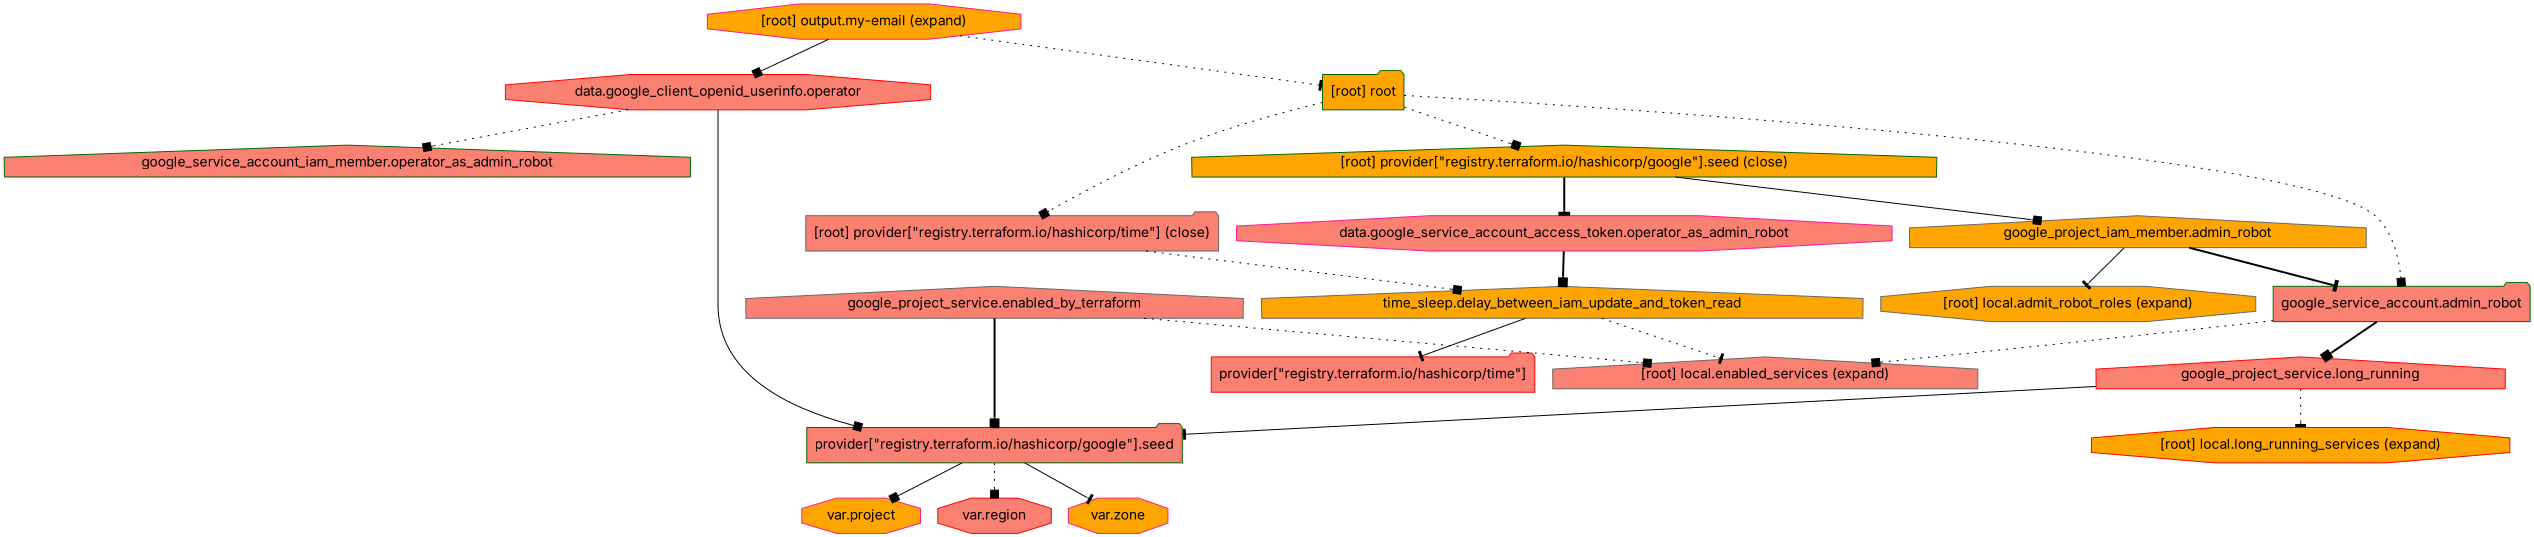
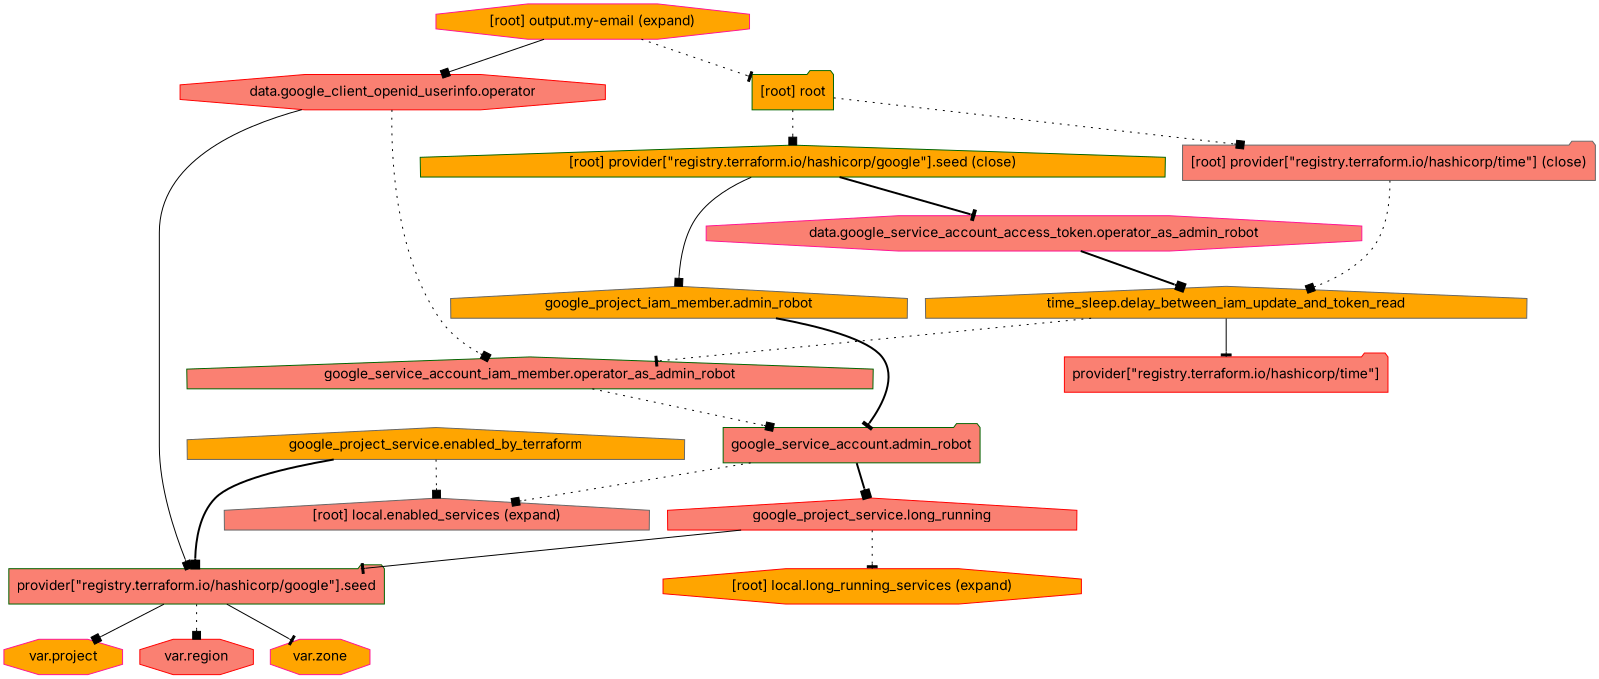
edge "[root] root" -> "google_service_account.admin_robot": now "google_service_account_iam_member.operator_as_admin_robot" -> "google_service_account.admin_robot"
node "google_project_service.enabled_by_terraform": fillcolor salmon -> orange
node "[root] local.admit_robot_roles (expand)": removed
edge "time_sleep.delay_between_iam_update_and_token_read" -> "[root] local.enabled_services (expand)": now "time_sleep.delay_between_iam_update_and_token_read" -> "google_service_account_iam_member.operator_as_admin_robot"
